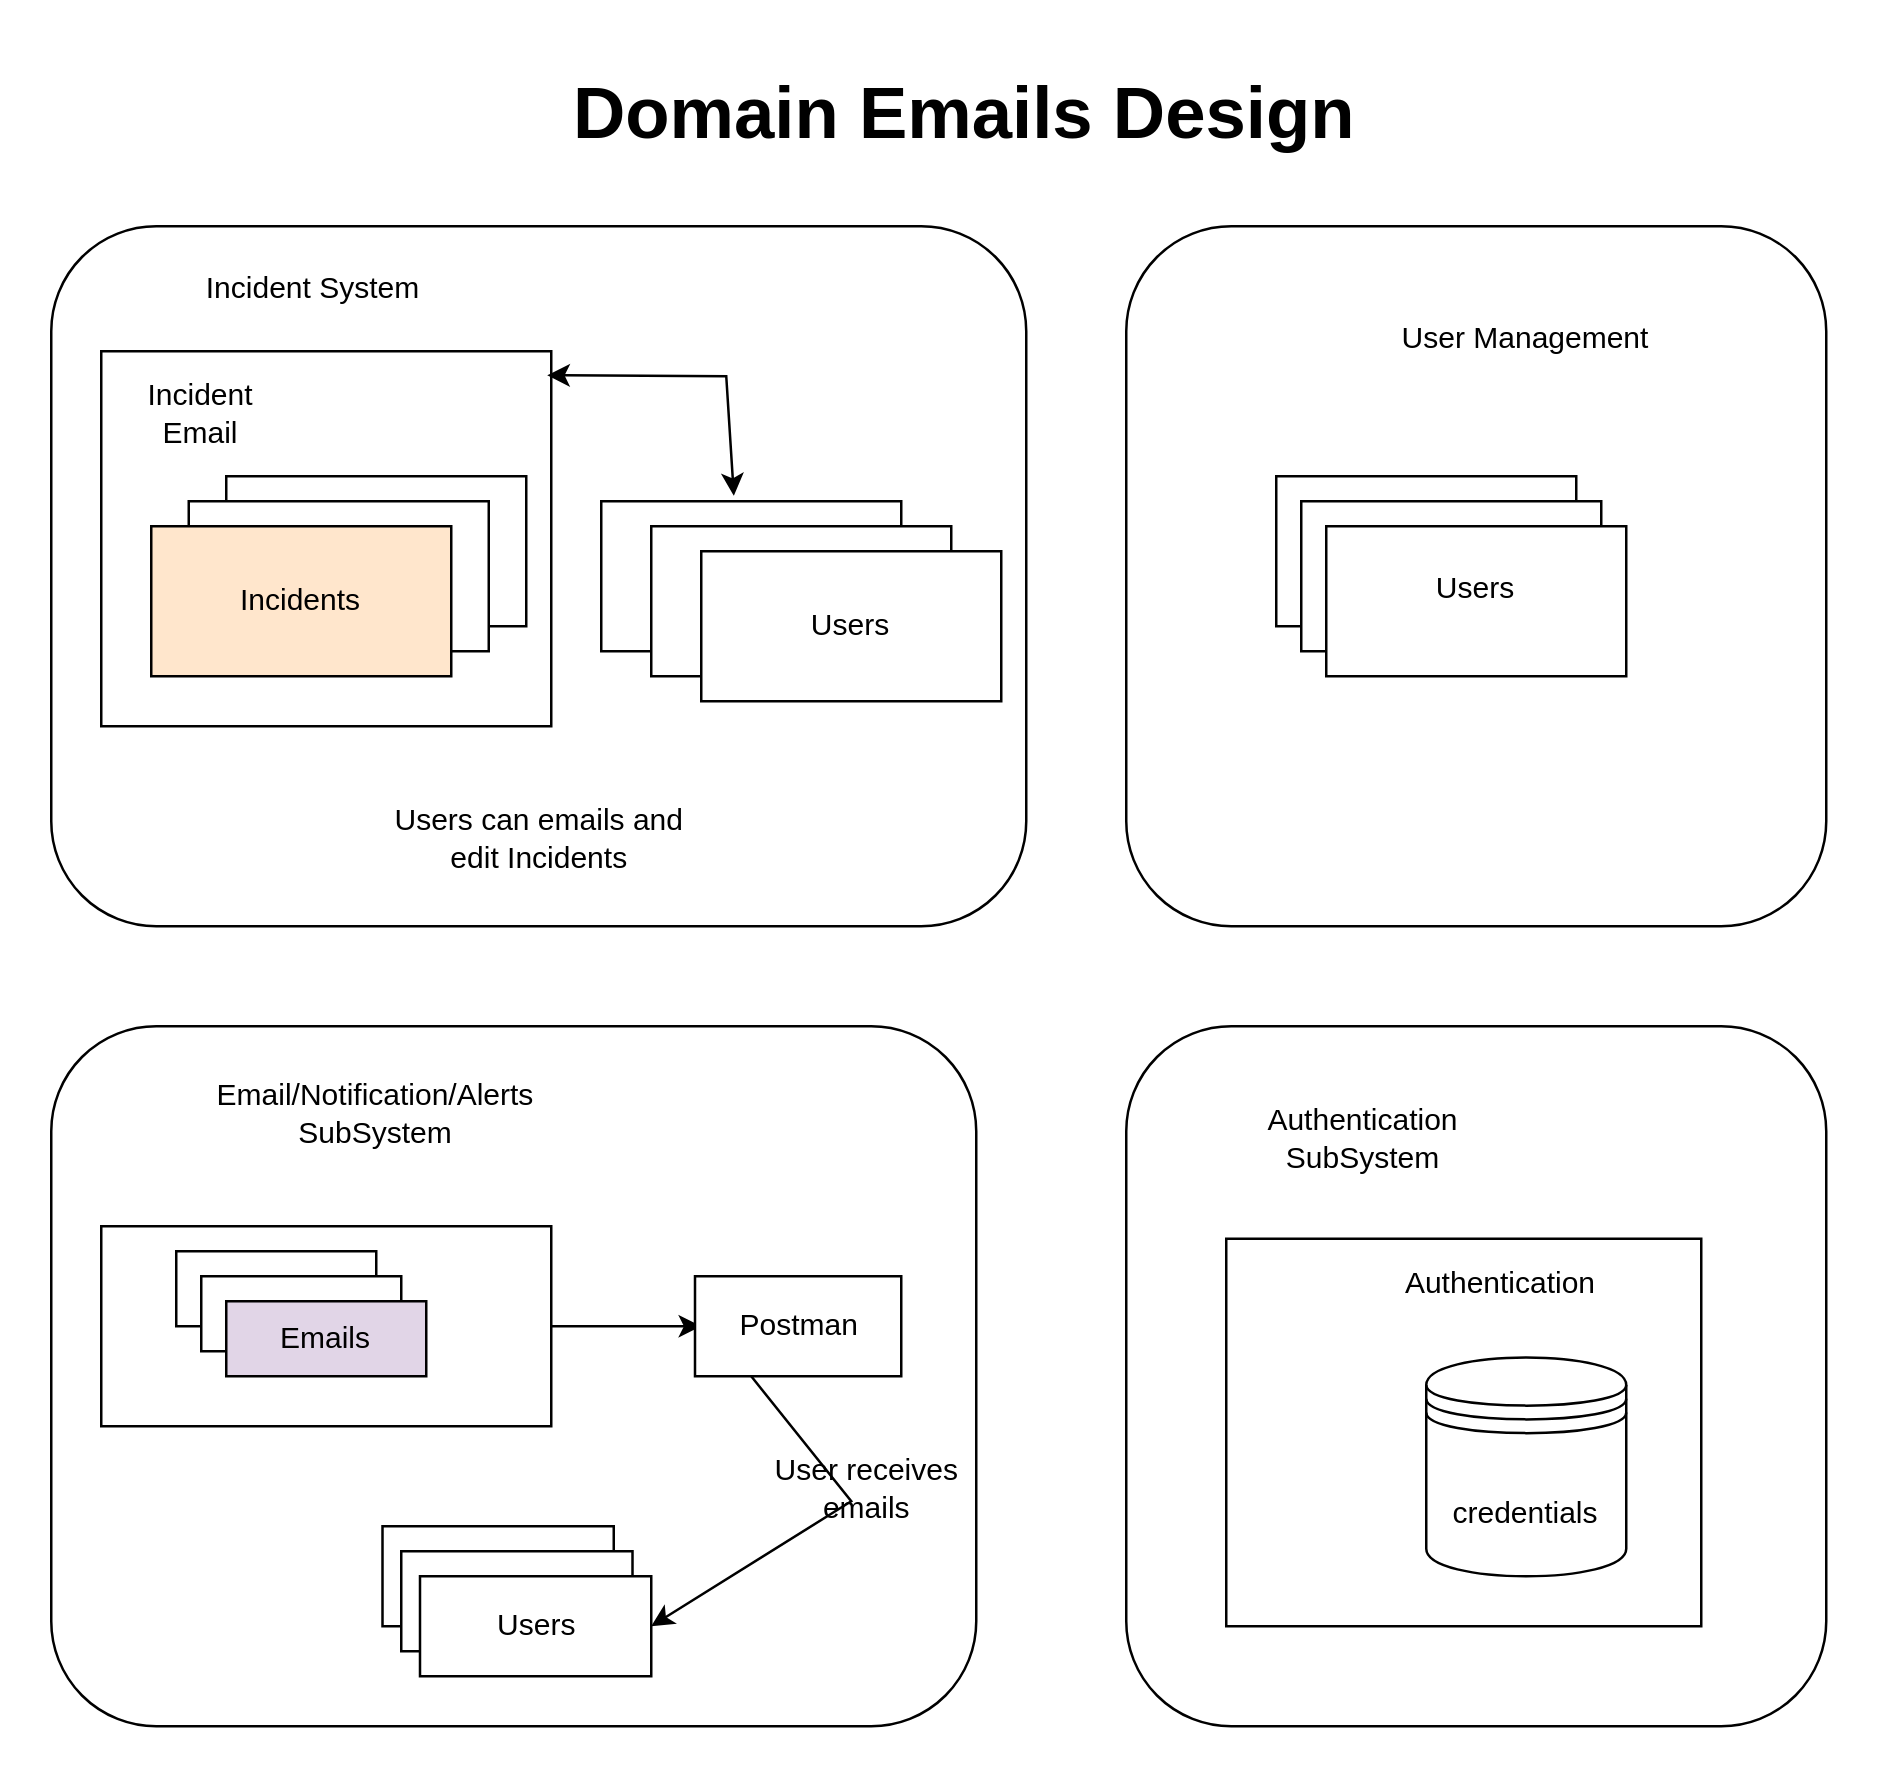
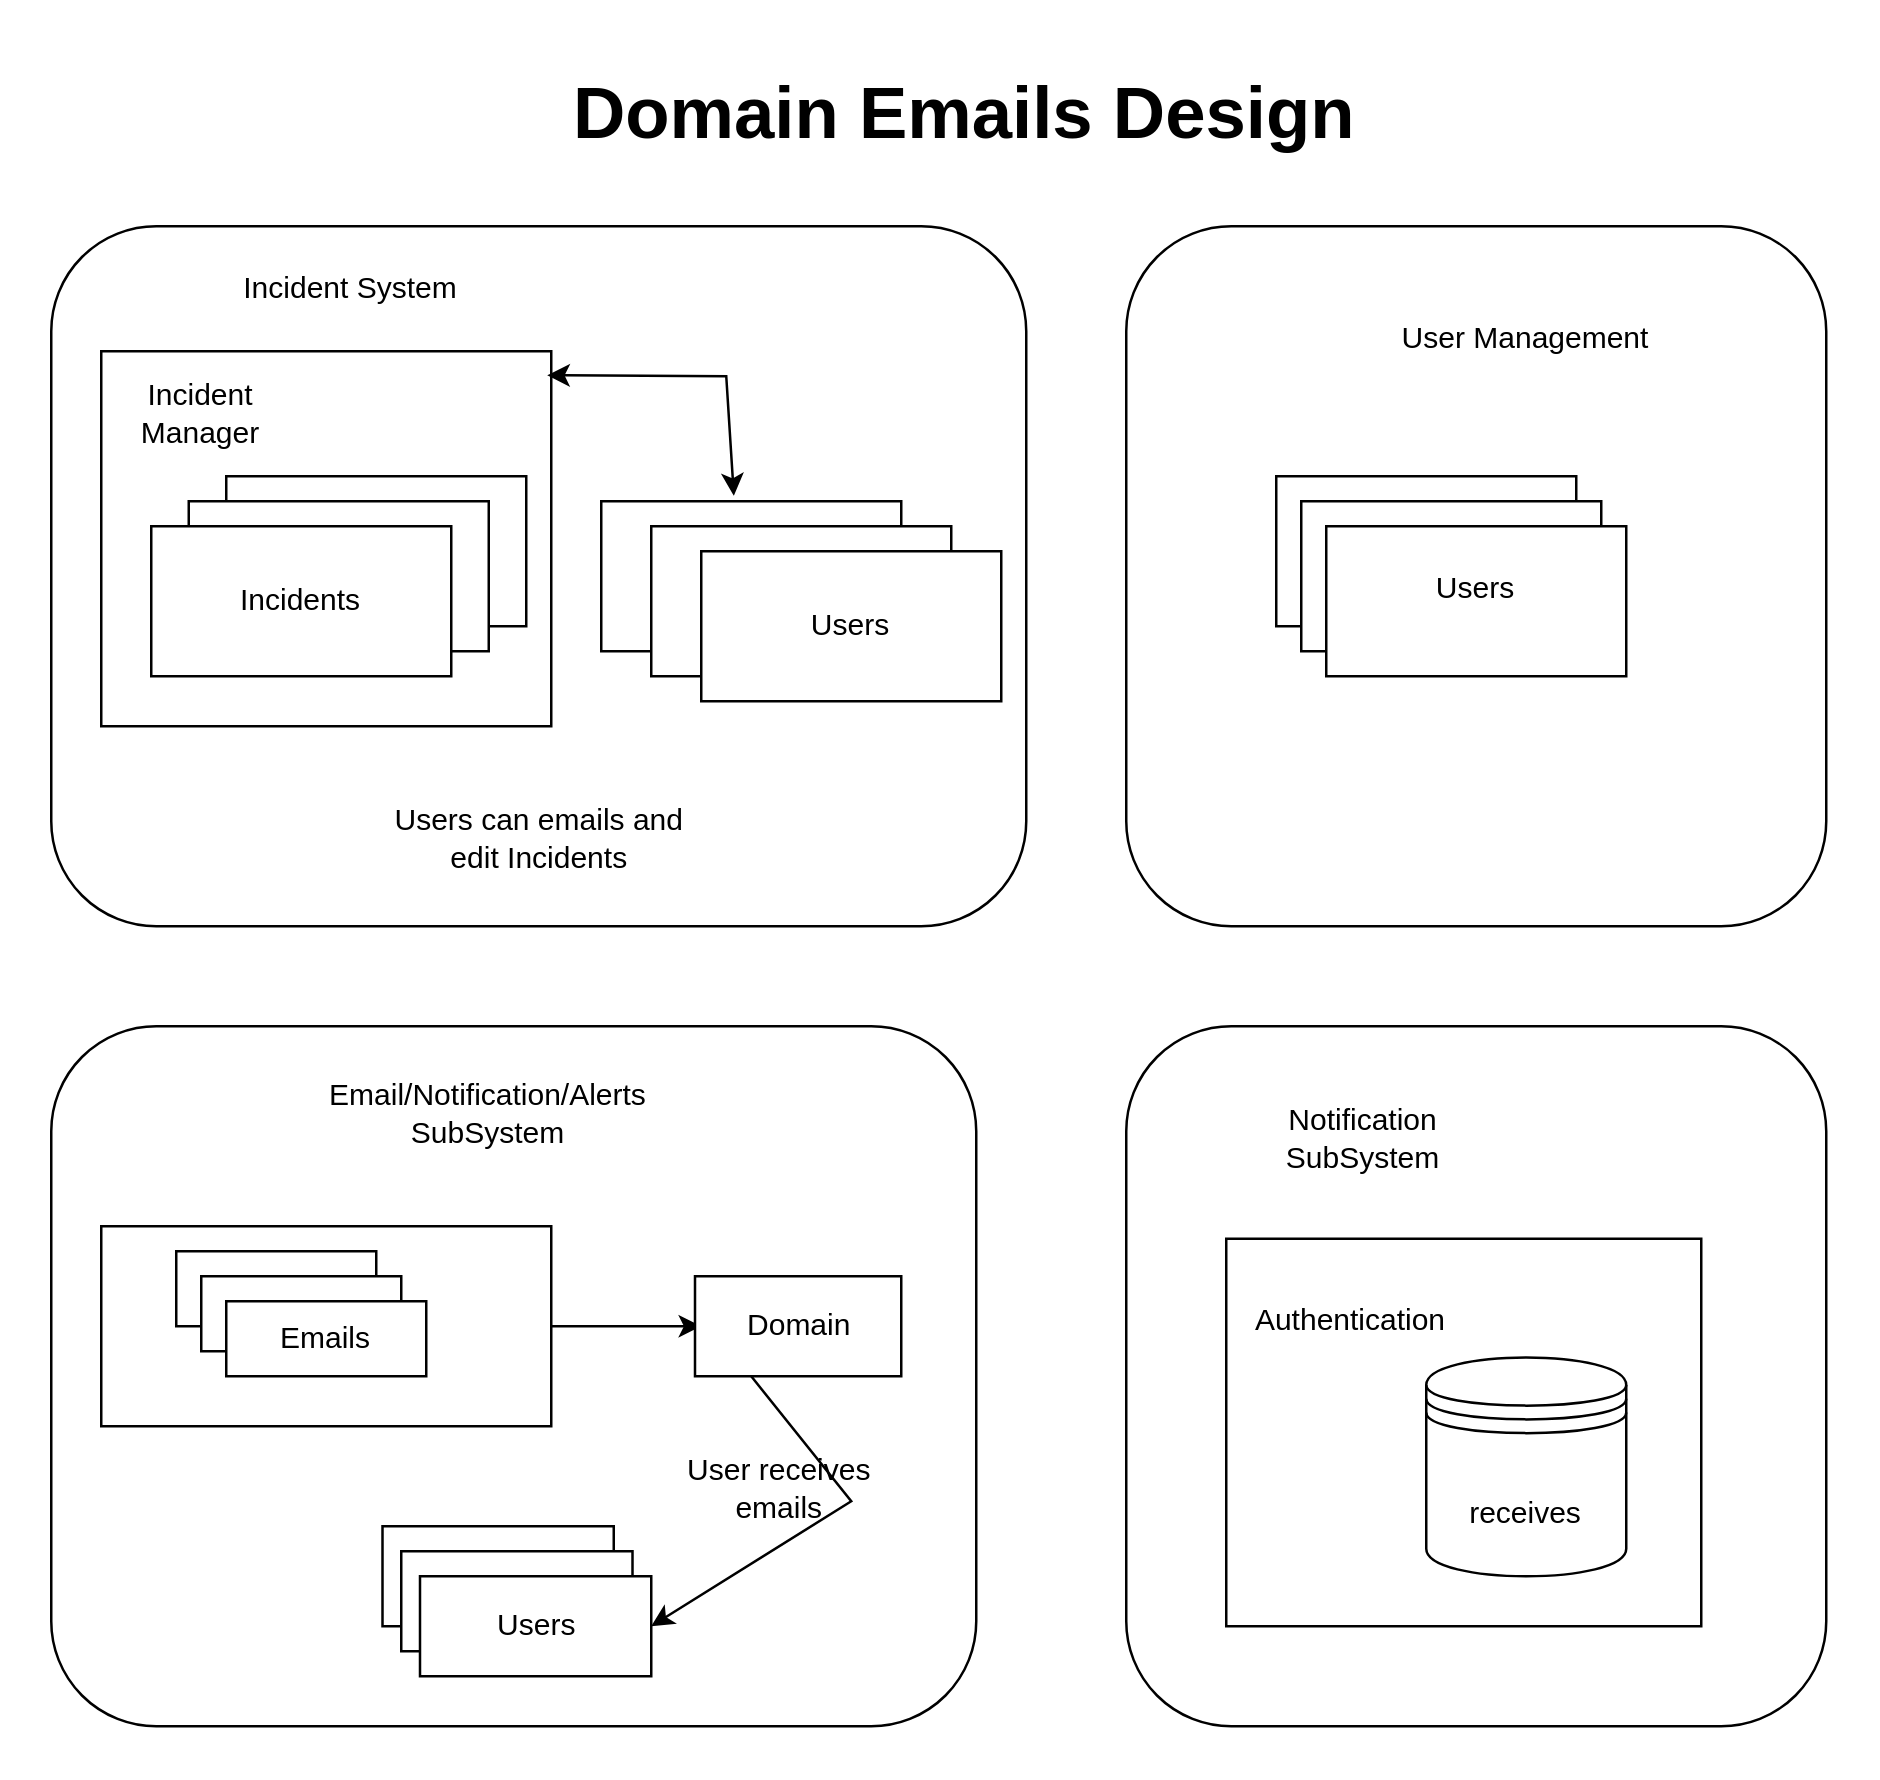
node "Incident System": moved (314, 289) -> (351, 289)
node "Incident Email": label "Incident Email" -> "Incident Manager"
node "Incidents": fillcolor #ffe6cc -> #ffffff
node "Email/Notification/Alerts SubSystem": moved (376, 1114) -> (489, 1114)
node "Authentication SubSystem": label "Authentication SubSystem" -> "Notification SubSystem"
node "Authentication": moved (1501, 1284) -> (1351, 1321)
node "Postman": label "Postman" -> "Domain"
node "Emails": fillcolor #e1d5e7 -> #ffffff
node "User receives emails": moved (867, 1489) -> (779, 1489)
node "credentials": label "credentials" -> "receives"
